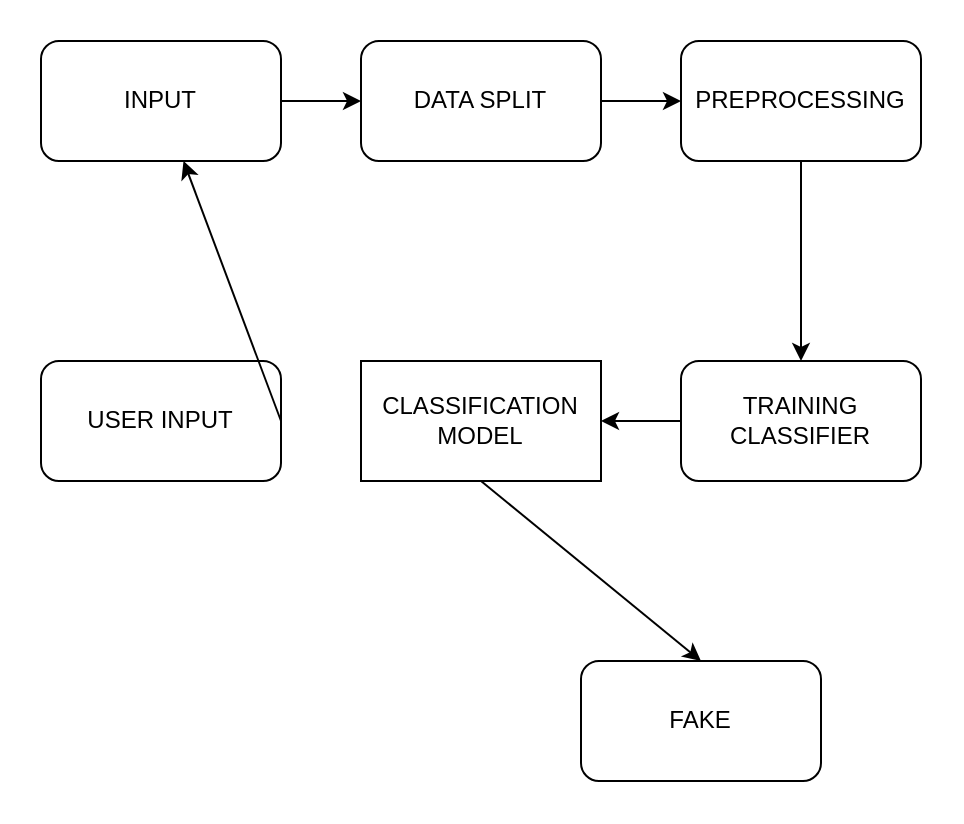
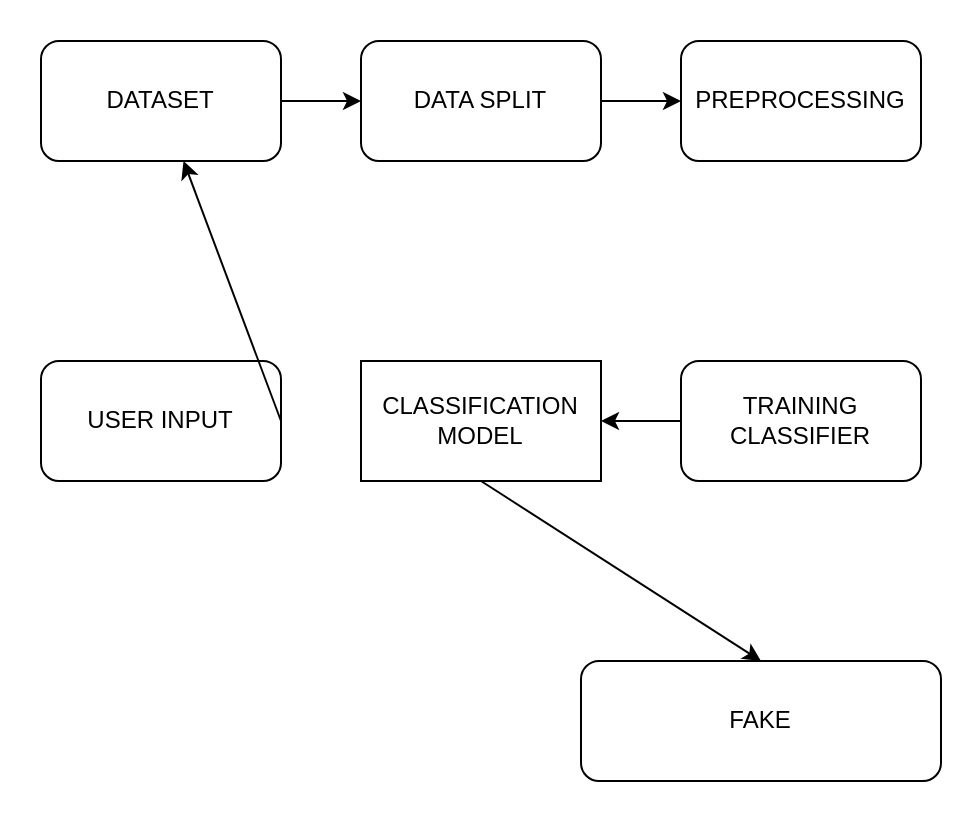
node "INPUT": label "INPUT" -> "DATASET"
edge "PREPROCESSING" -> "TRAINING CLASSIFIER": removed
node "FAKE": size 240x120 -> 360x120
